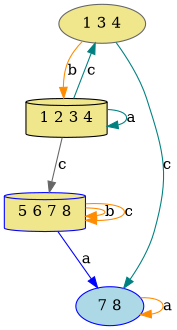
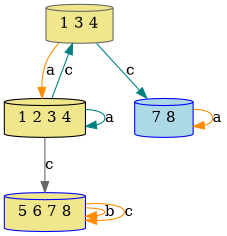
node "1 3 4": shape ellipse -> cylinder
edge "1 3 4" -> "1 2 3 4": label "b" -> "a"
edge "5 6 7 8" -> "7 8": removed, label "a"
node "7 8": shape ellipse -> cylinder
